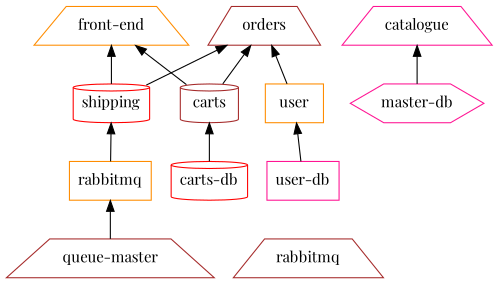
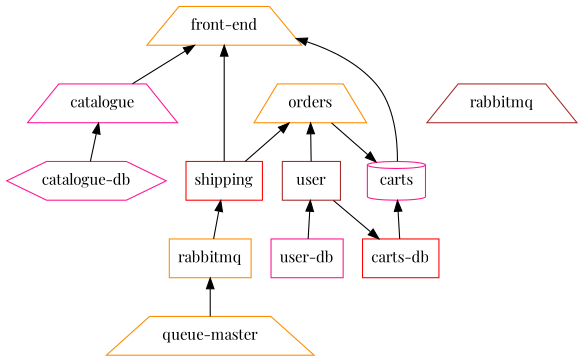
node "orders": color brown -> darkorange
edge "catalogue" -> "front-end": added
edge "carts" -> "orders": reversed
node "shipping": shape cylinder -> box
node "carts": color brown -> deeppink
node "user": color darkorange -> brown
node "master-db": label "master-db" -> "catalogue-db"
node "carts-db": shape cylinder -> box
edge "user" -> "carts-db": added
node "queue-master": color brown -> darkorange
